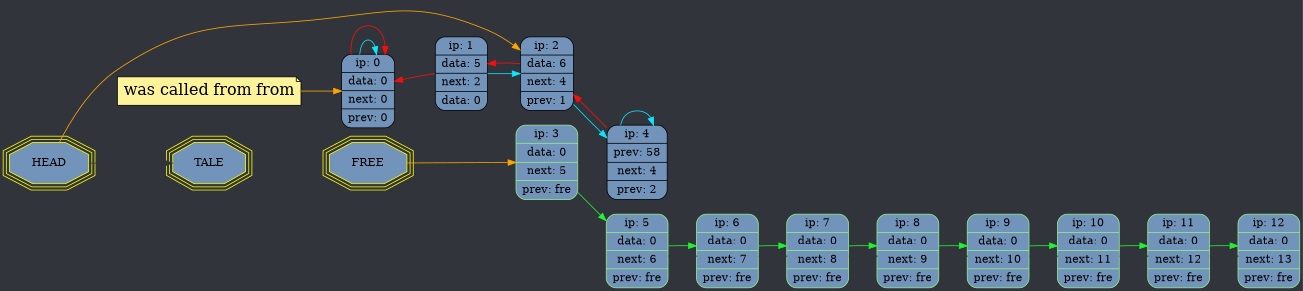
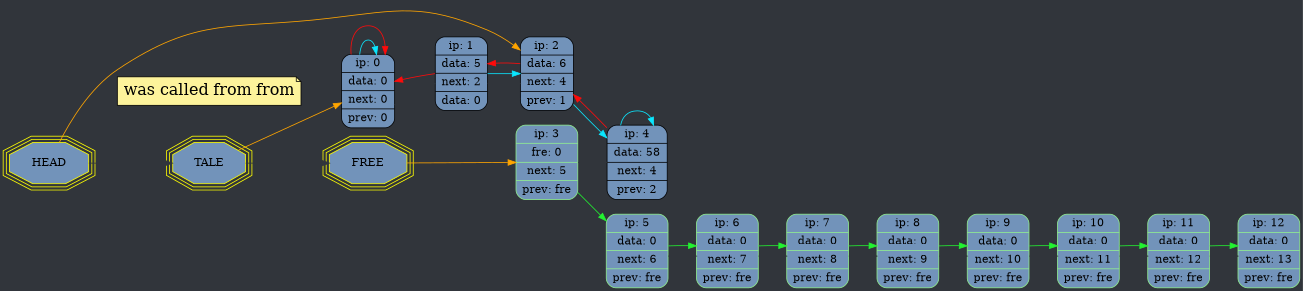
edge "was called from from" -> "ip: 0": now "TALE" -> "ip: 0"
node "ip: 3": text "data: 0" -> "fre: 0"
node "ip: 4": text "prev: 58" -> "data: 58"
edge "TALE" -> "FREE": added
